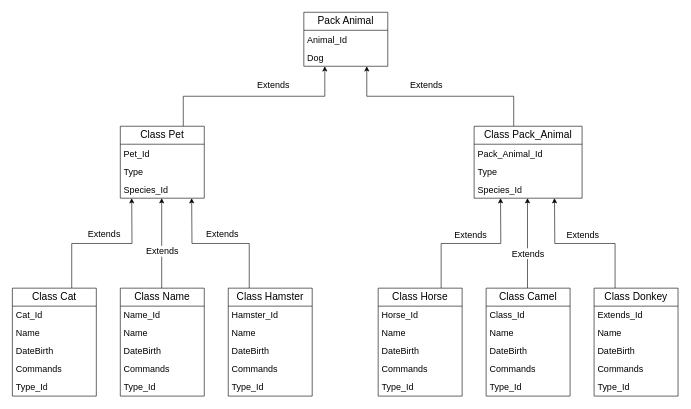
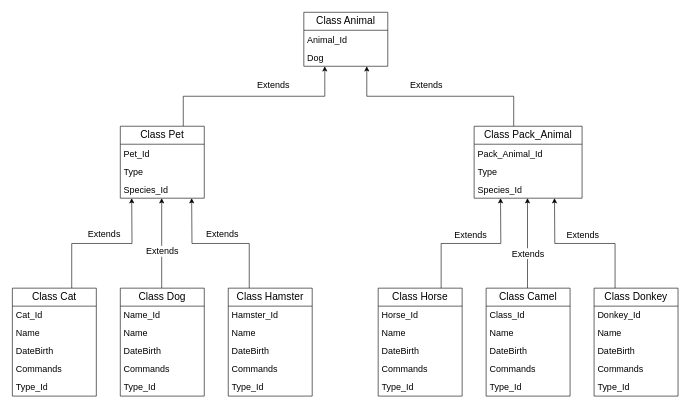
node "Pack Animal": label "Pack Animal" -> "Class Animal"
node "Class Name": label "Class Name" -> "Class Dog"
node "Extends_Id": label "Extends_Id" -> "Donkey_Id"
